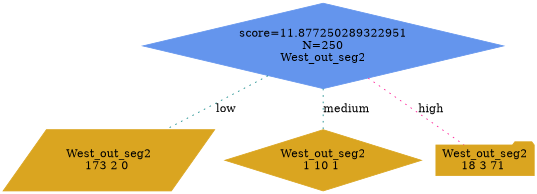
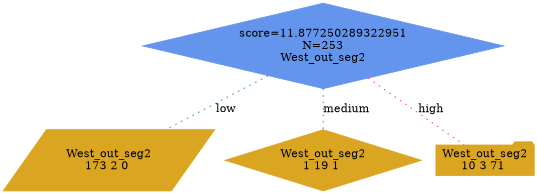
node "score=11.877250289322951 N=250 West_out_seg2": label "score=11.877250289322951 N=250 West_out_seg2" -> "score=11.877250289322951 N=253 West_out_seg2"
node "West_out_seg2 1 10 1": label "West_out_seg2 1 10 1" -> "West_out_seg2 1 19 1"
node "West_out_seg2 18 3 71": label "West_out_seg2 18 3 71" -> "West_out_seg2 10 3 71"
